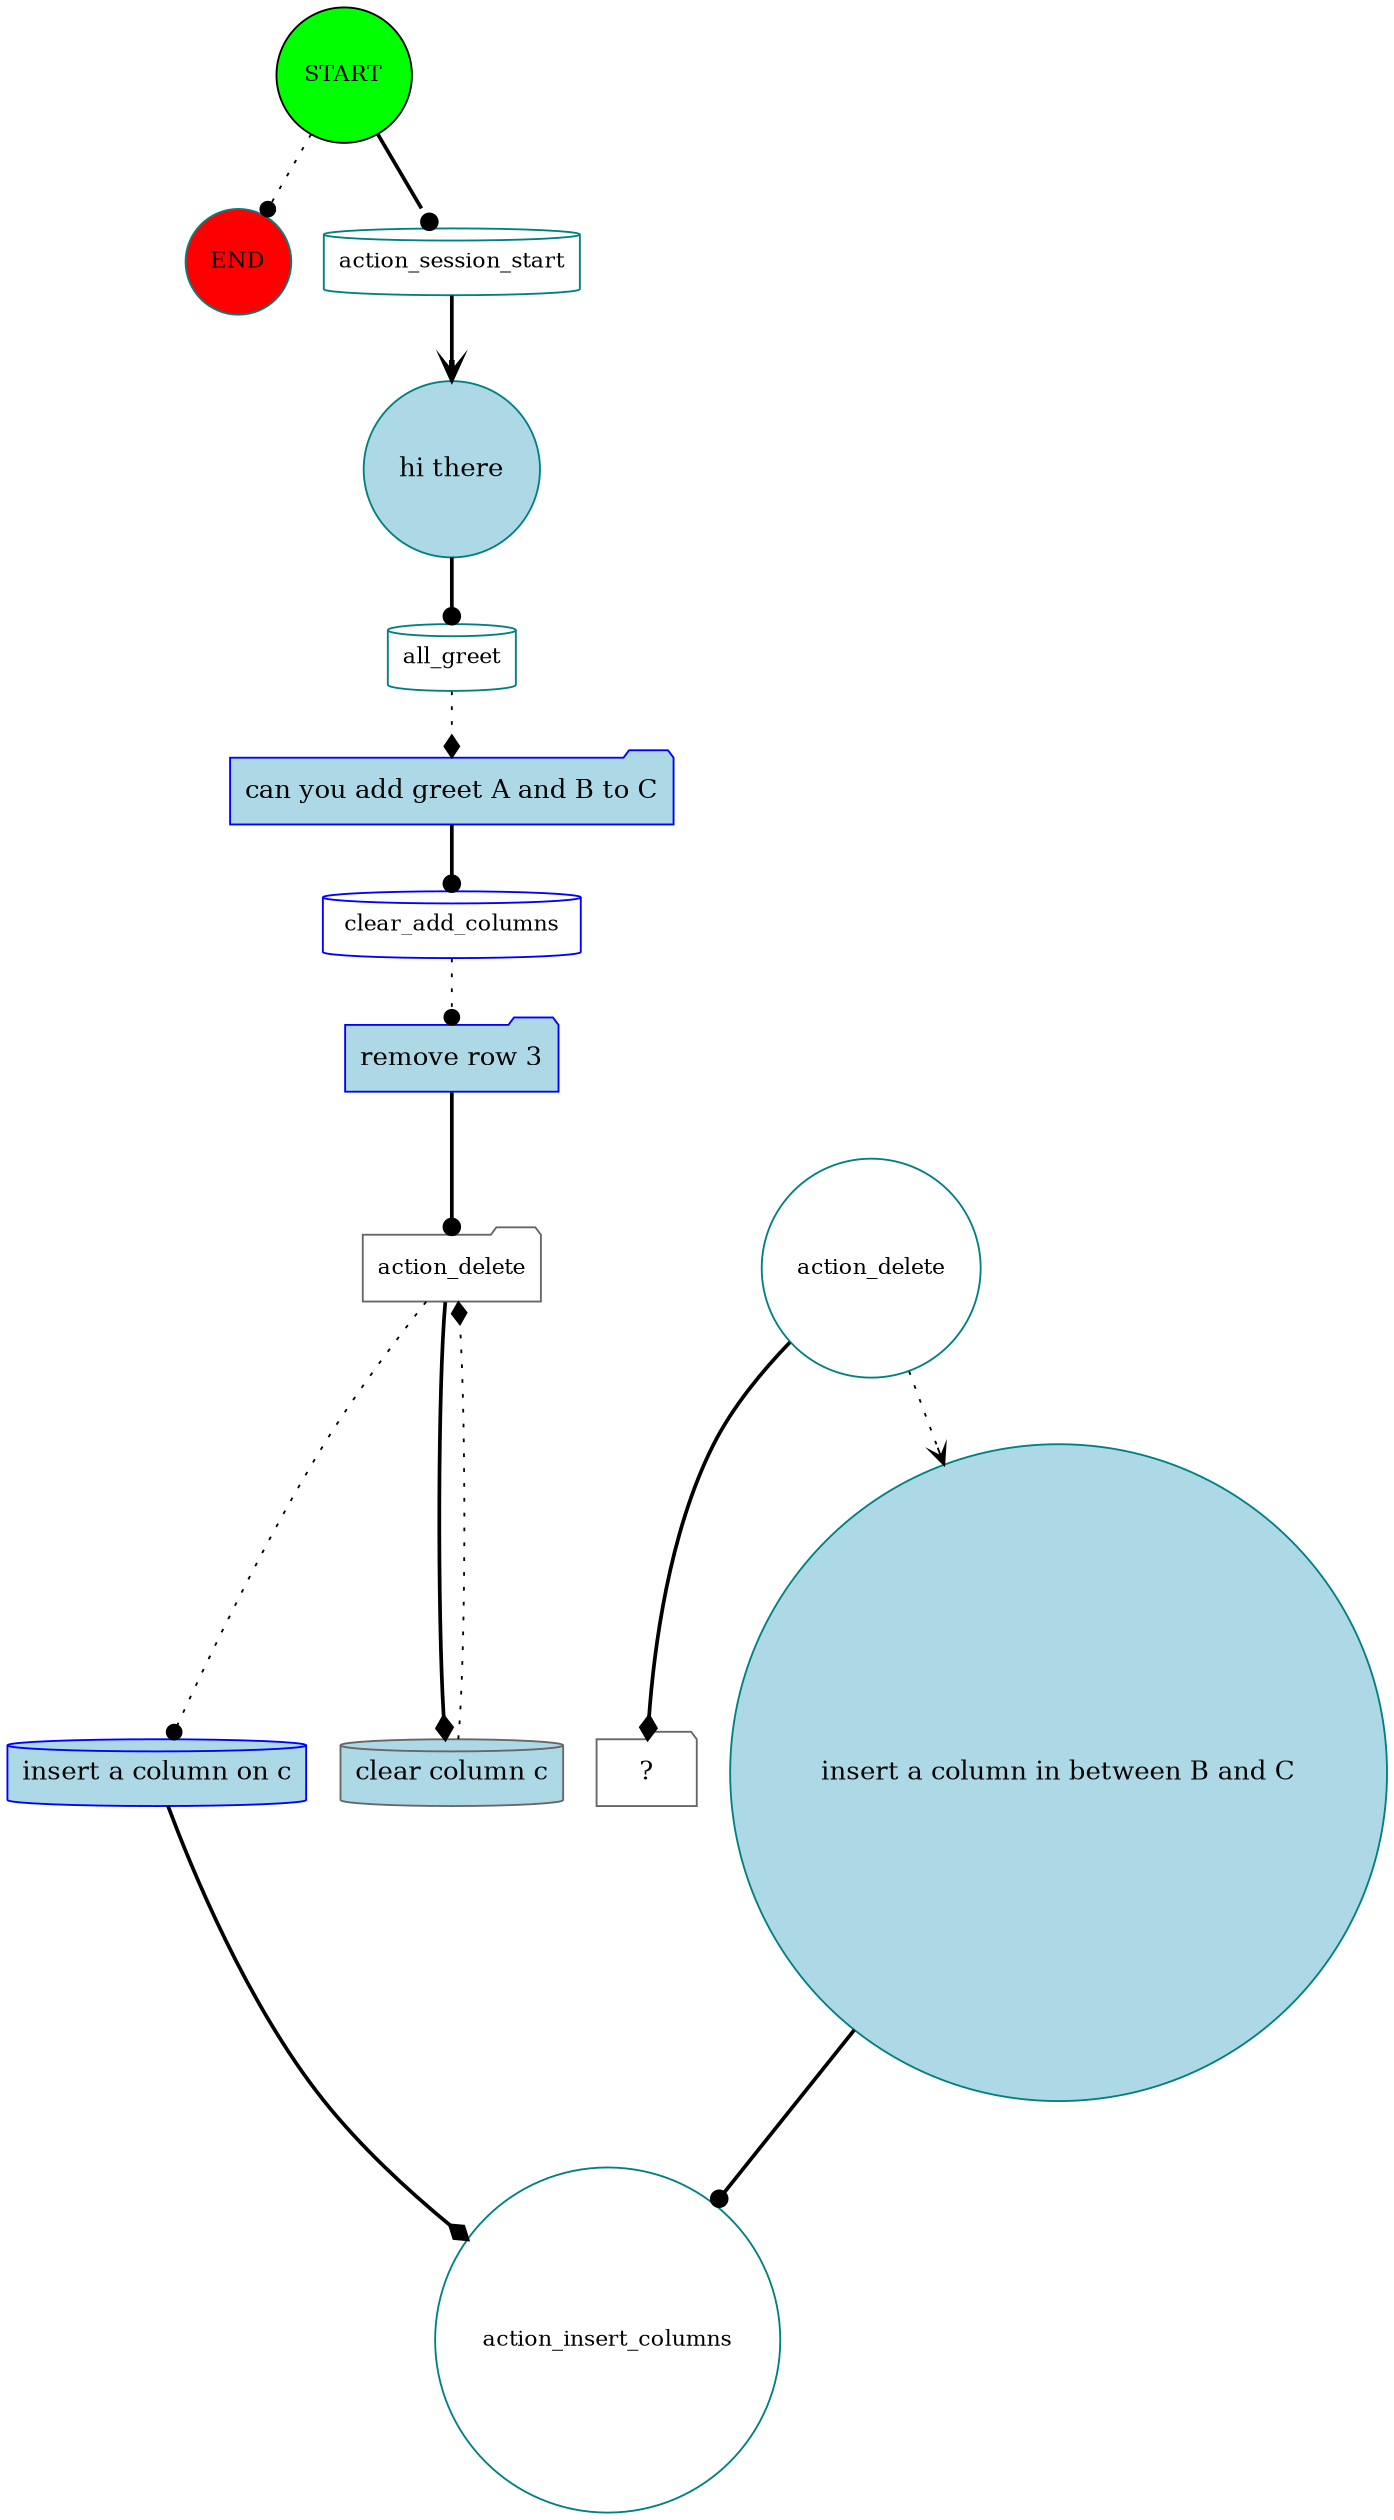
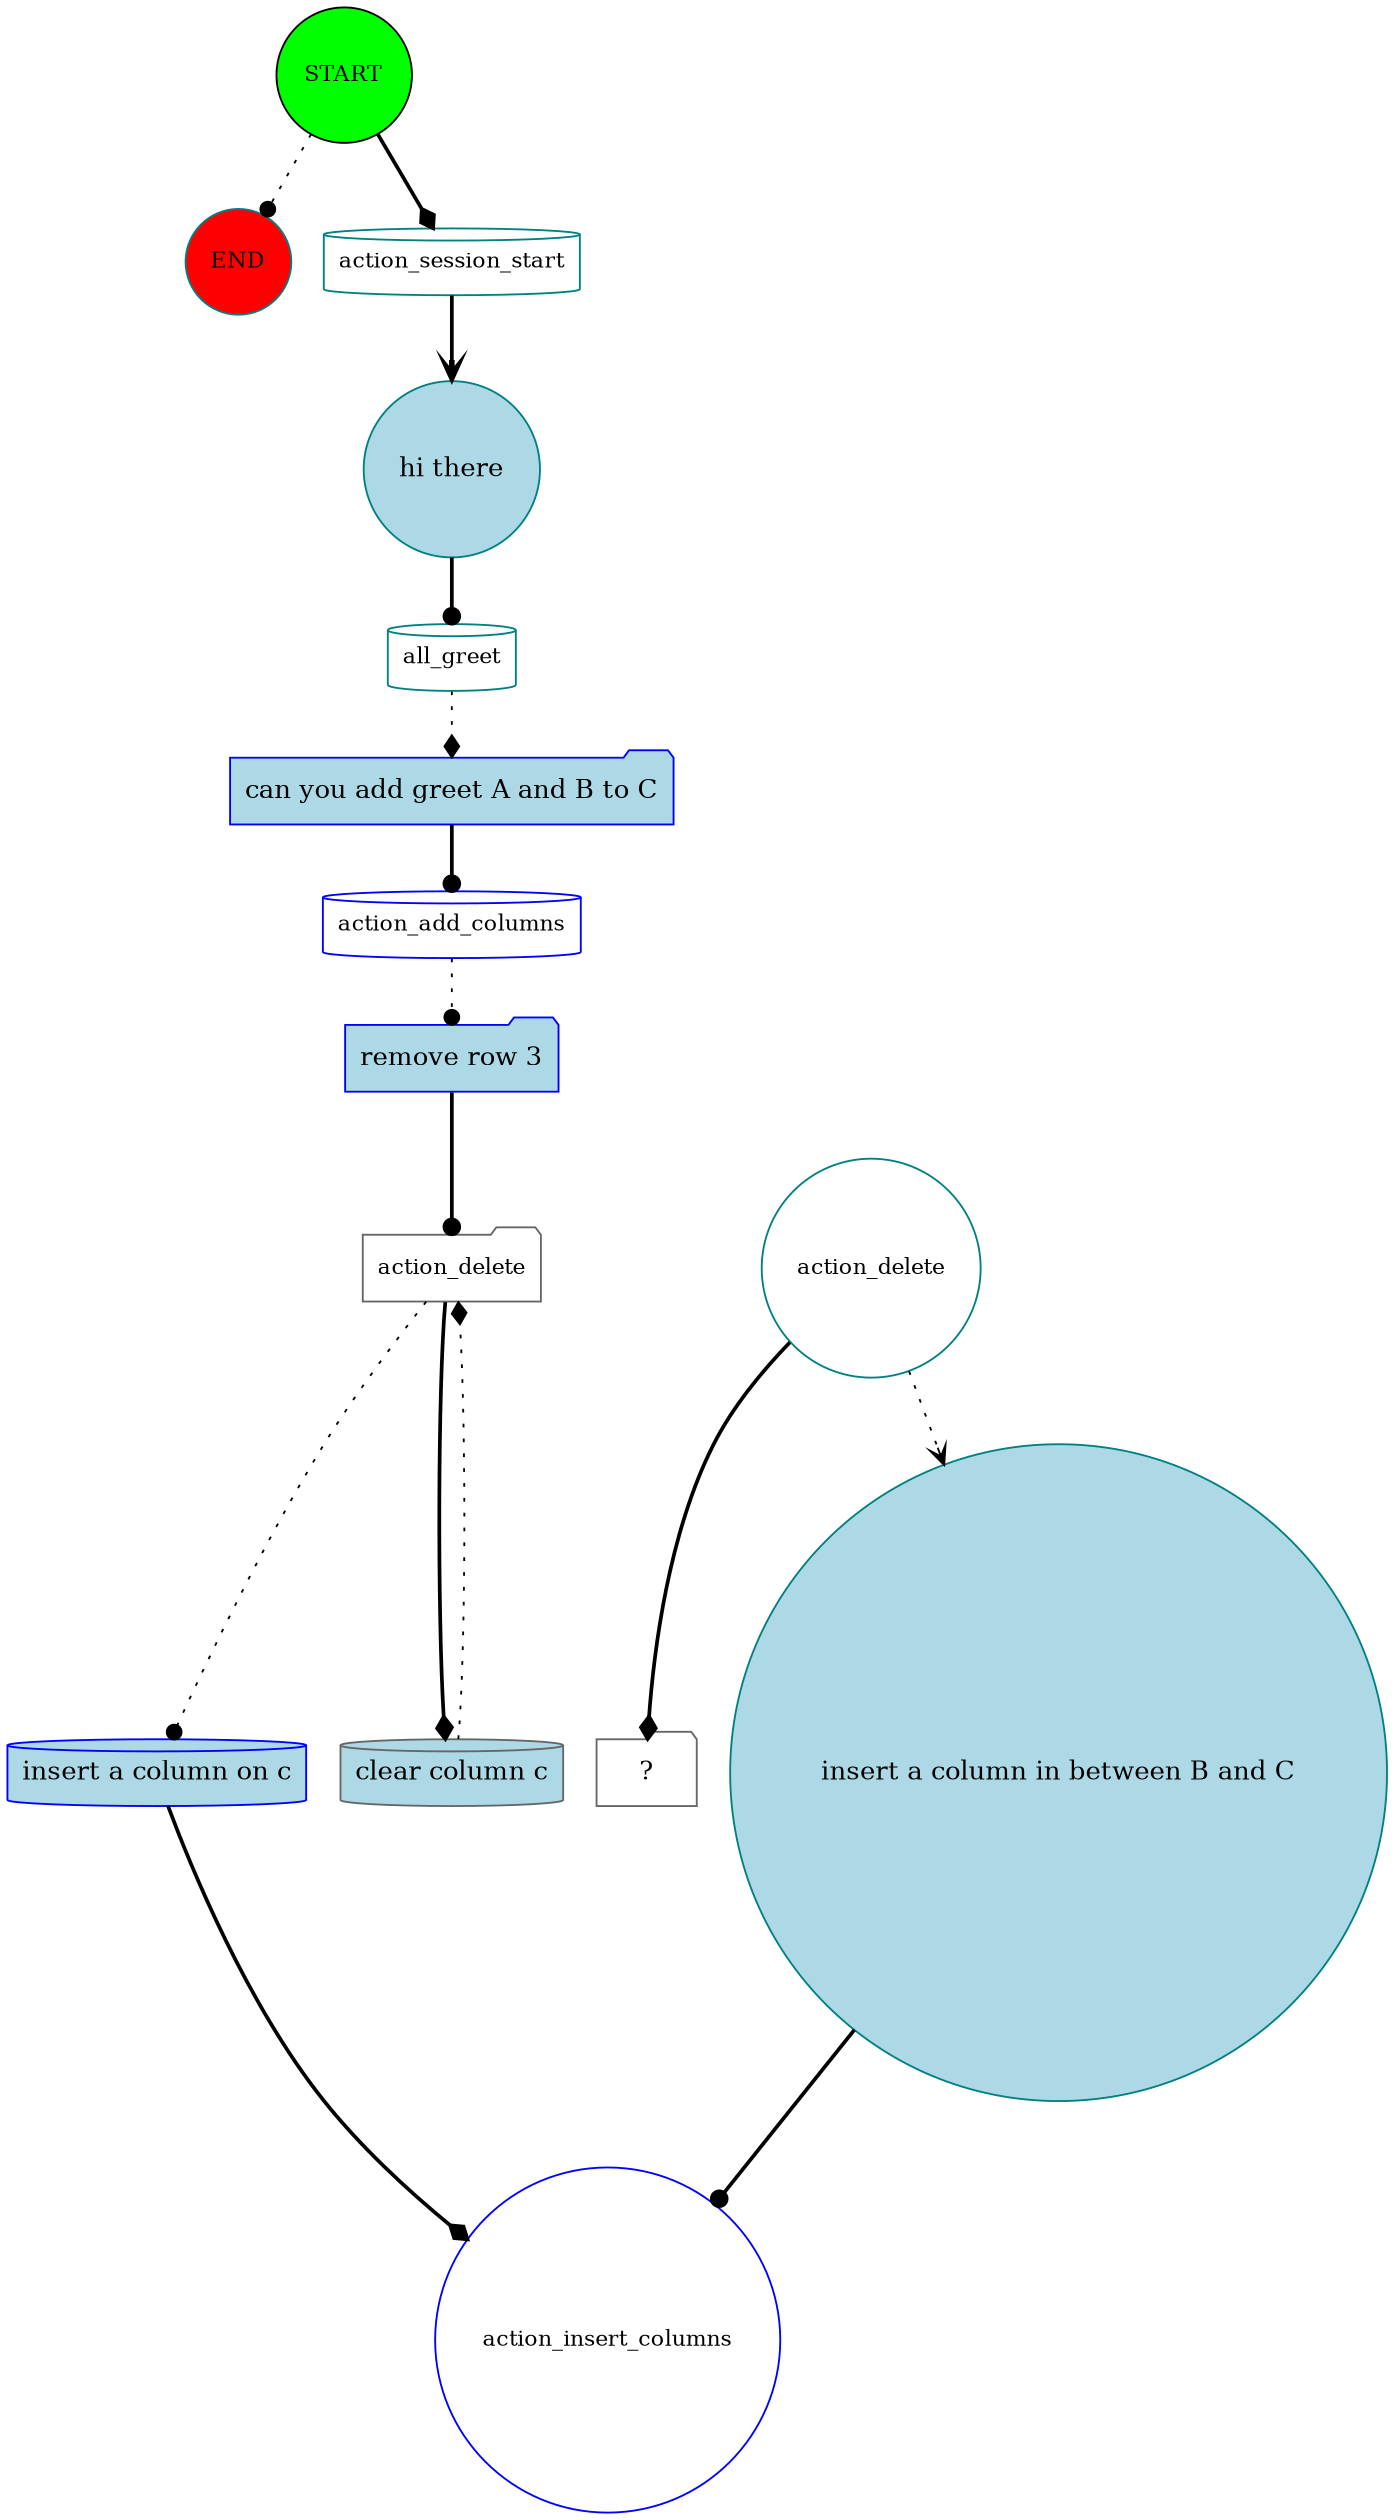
edge "START" -> "action_session_start": arrowhead dot -> diamond
node "clear_add_columns": label "clear_add_columns" -> "action_add_columns"
node "action_insert_columns": color teal -> blue
